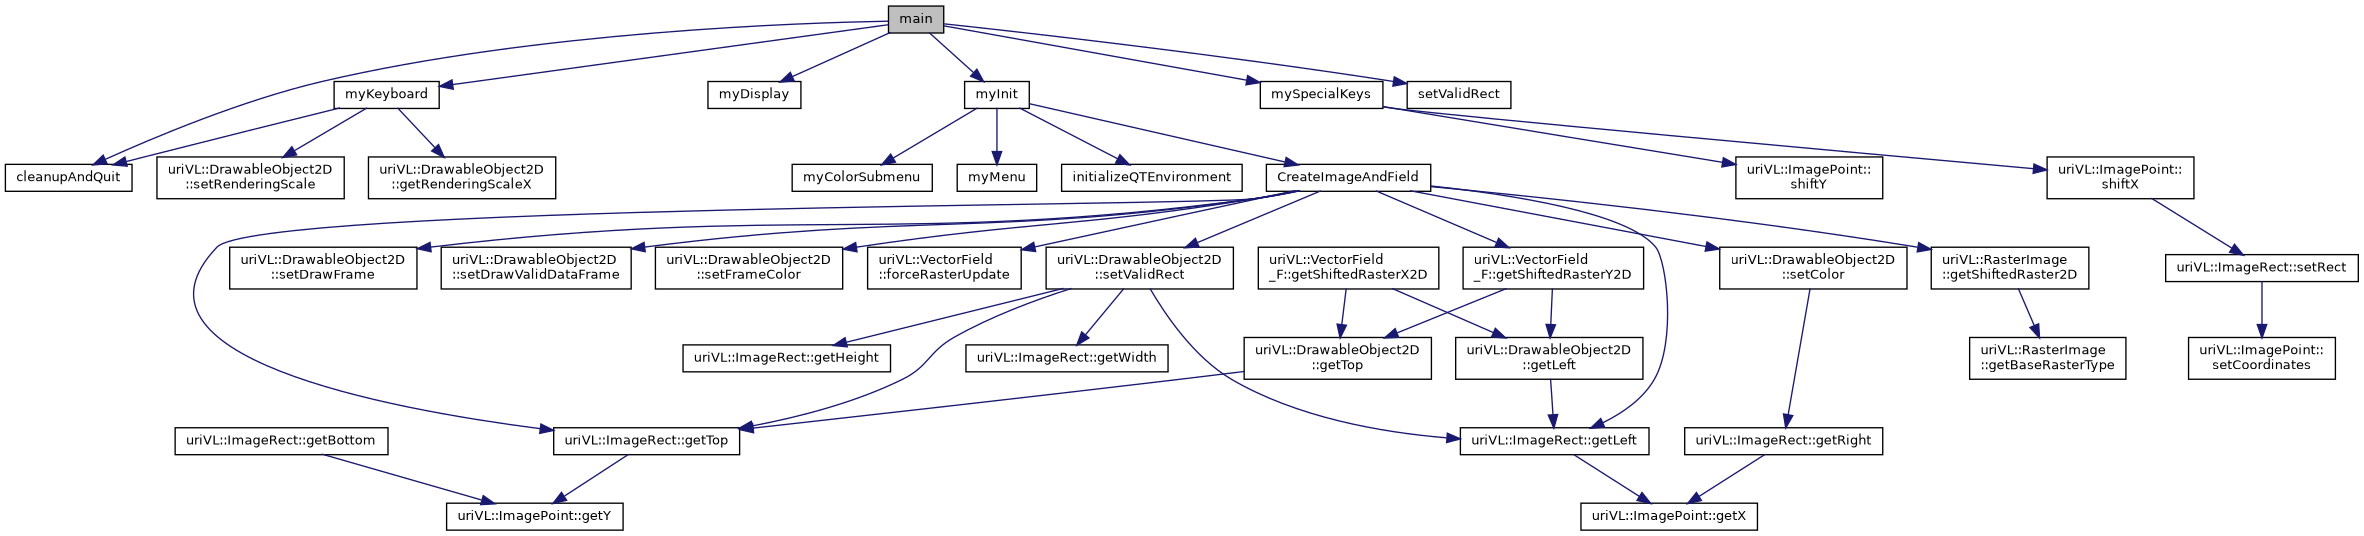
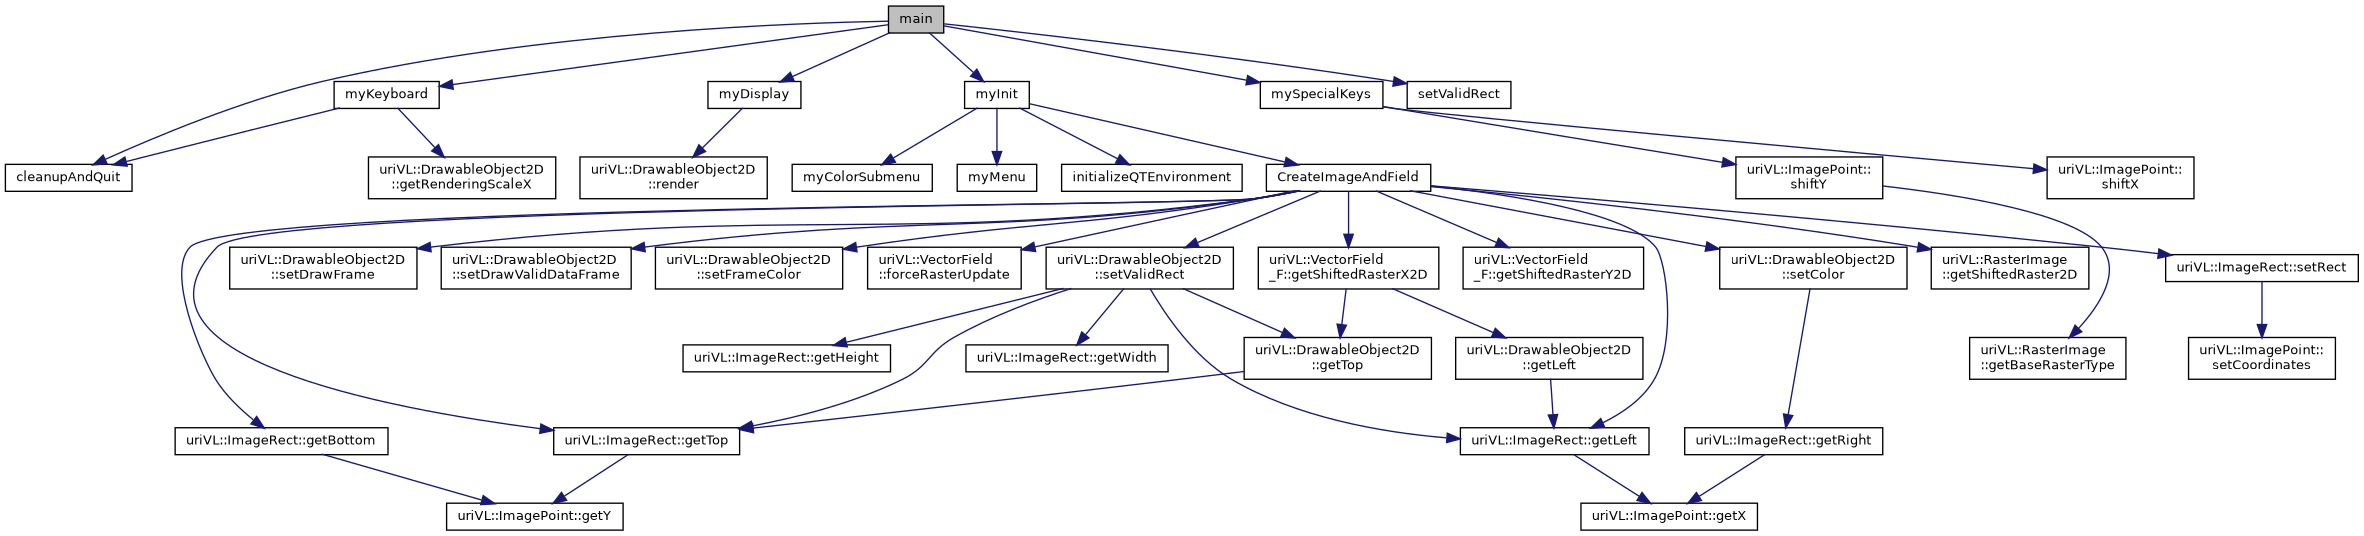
node "uriVL::DrawableObject2D ::setRenderingScale": removed
node "uriVL::DrawableObject2D ::render": added
edge "CreateImageAndField" -> "uriVL::ImageRect::getBottom": added
edge "CreateImageAndField" -> "uriVL::VectorField _F::getShiftedRasterX2D": added
edge "uriVL::ImagePoint:: shiftX" -> "uriVL::ImageRect::setRect": now "CreateImageAndField" -> "uriVL::ImageRect::setRect"
edge "uriVL::VectorField _F::getShiftedRasterY2D" -> "uriVL::DrawableObject2D ::getLeft": removed
edge "uriVL::VectorField _F::getShiftedRasterY2D" -> "uriVL::DrawableObject2D ::getTop": now "uriVL::DrawableObject2D ::setValidRect" -> "uriVL::DrawableObject2D ::getTop"
edge "uriVL::RasterImage ::getShiftedRaster2D" -> "uriVL::RasterImage ::getBaseRasterType": now "uriVL::ImagePoint:: shiftY" -> "uriVL::RasterImage ::getBaseRasterType"
